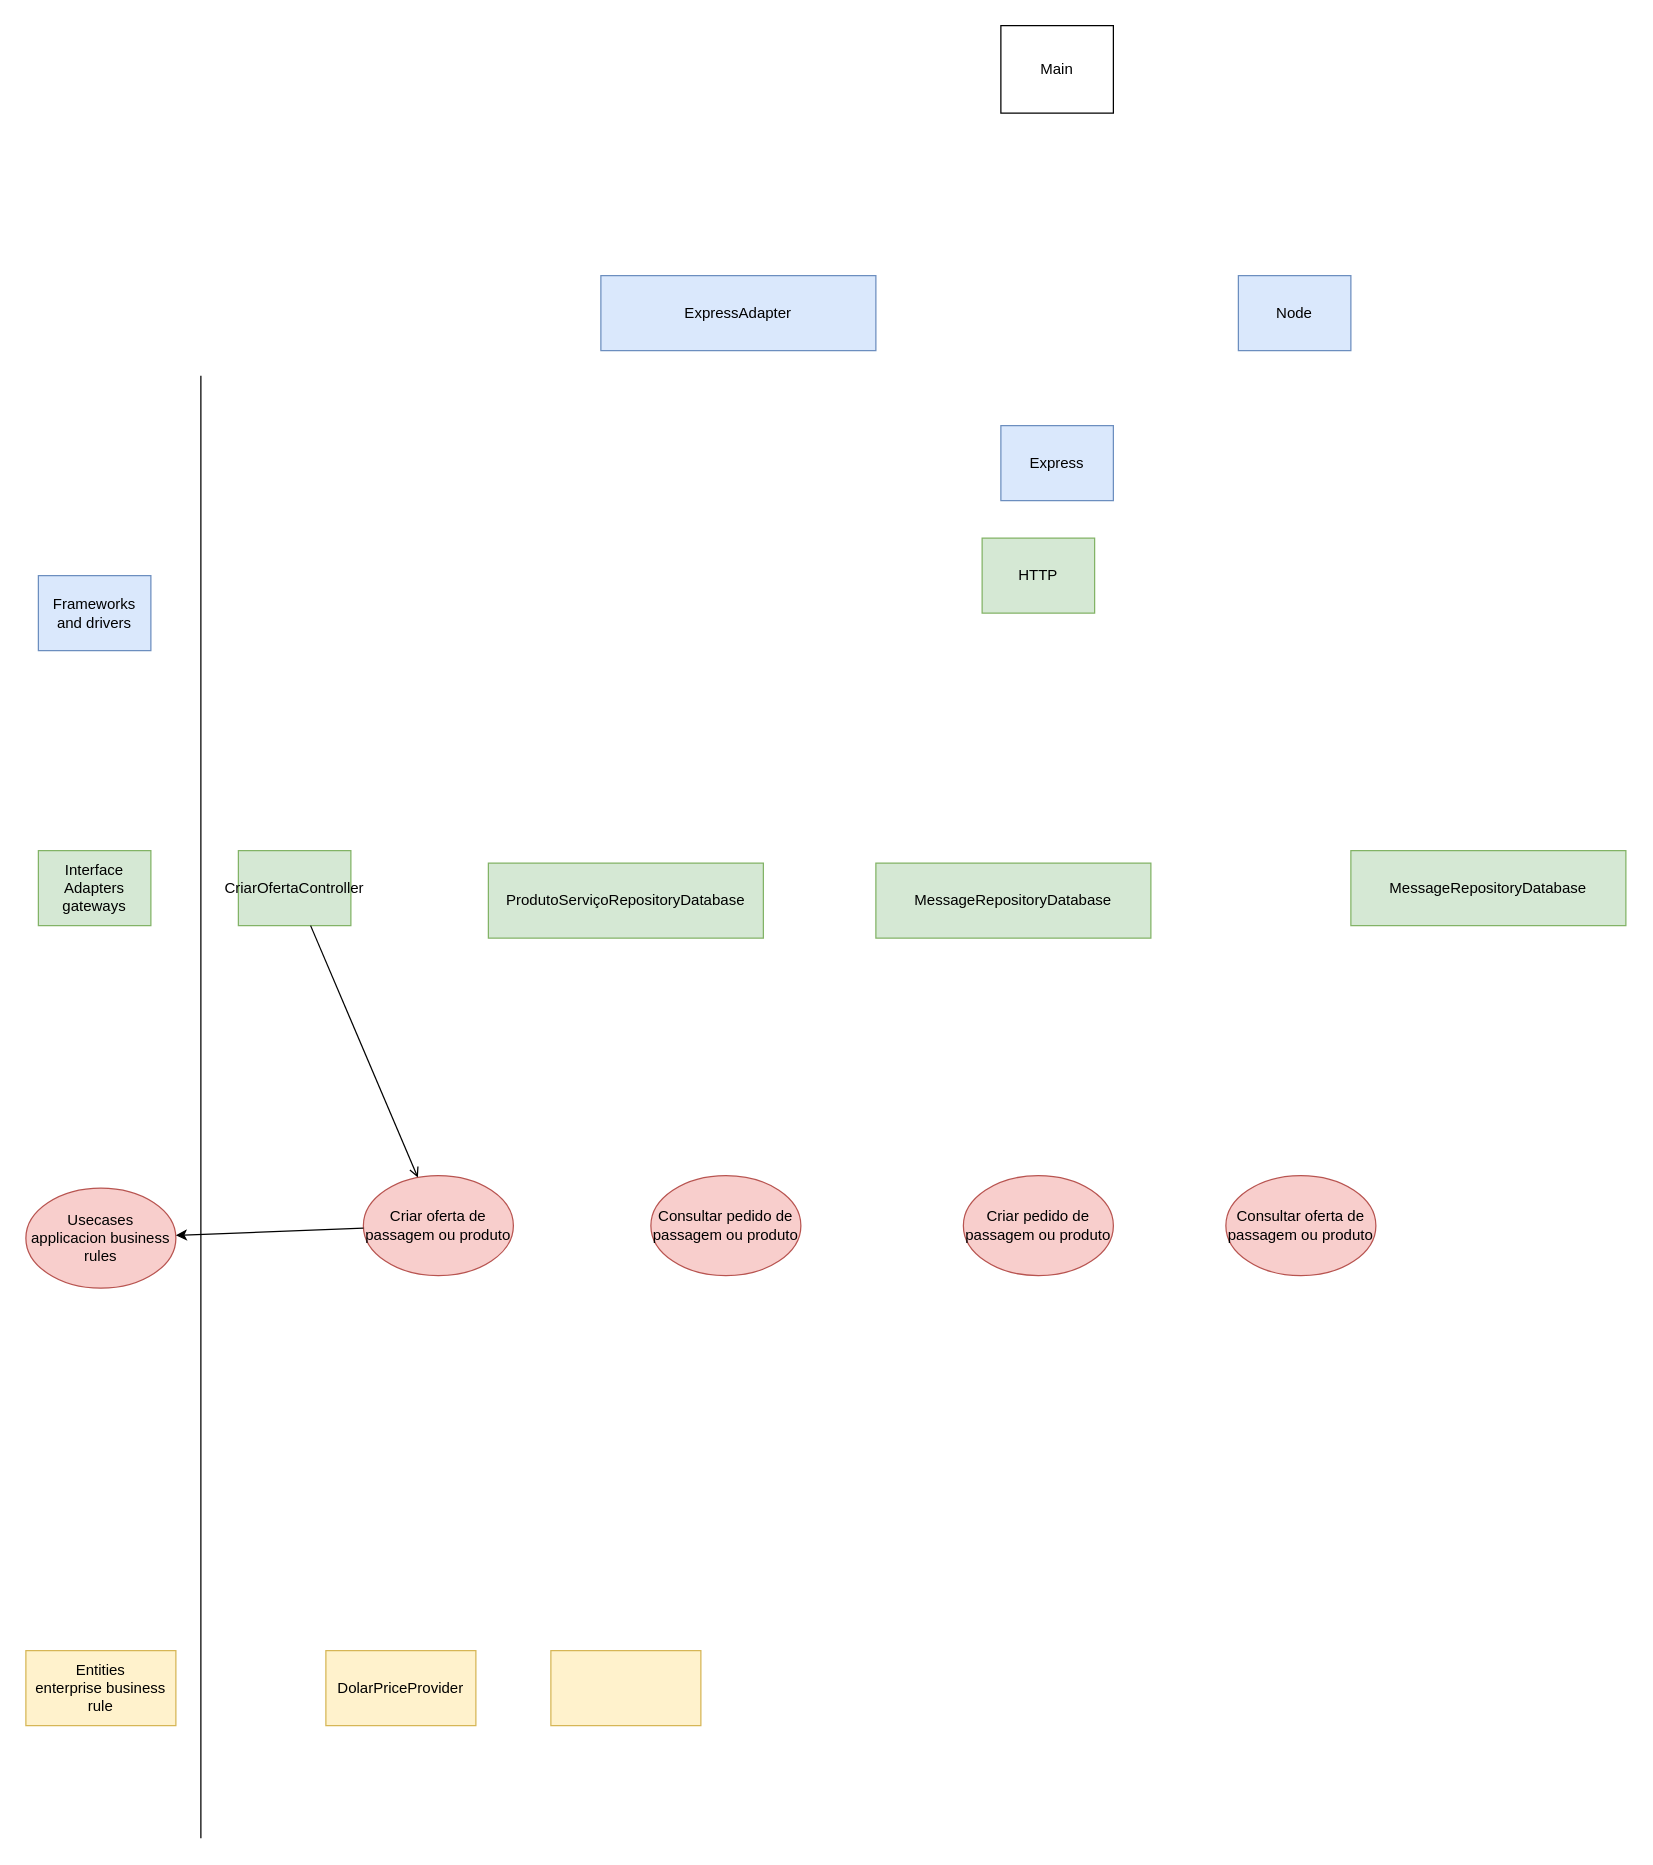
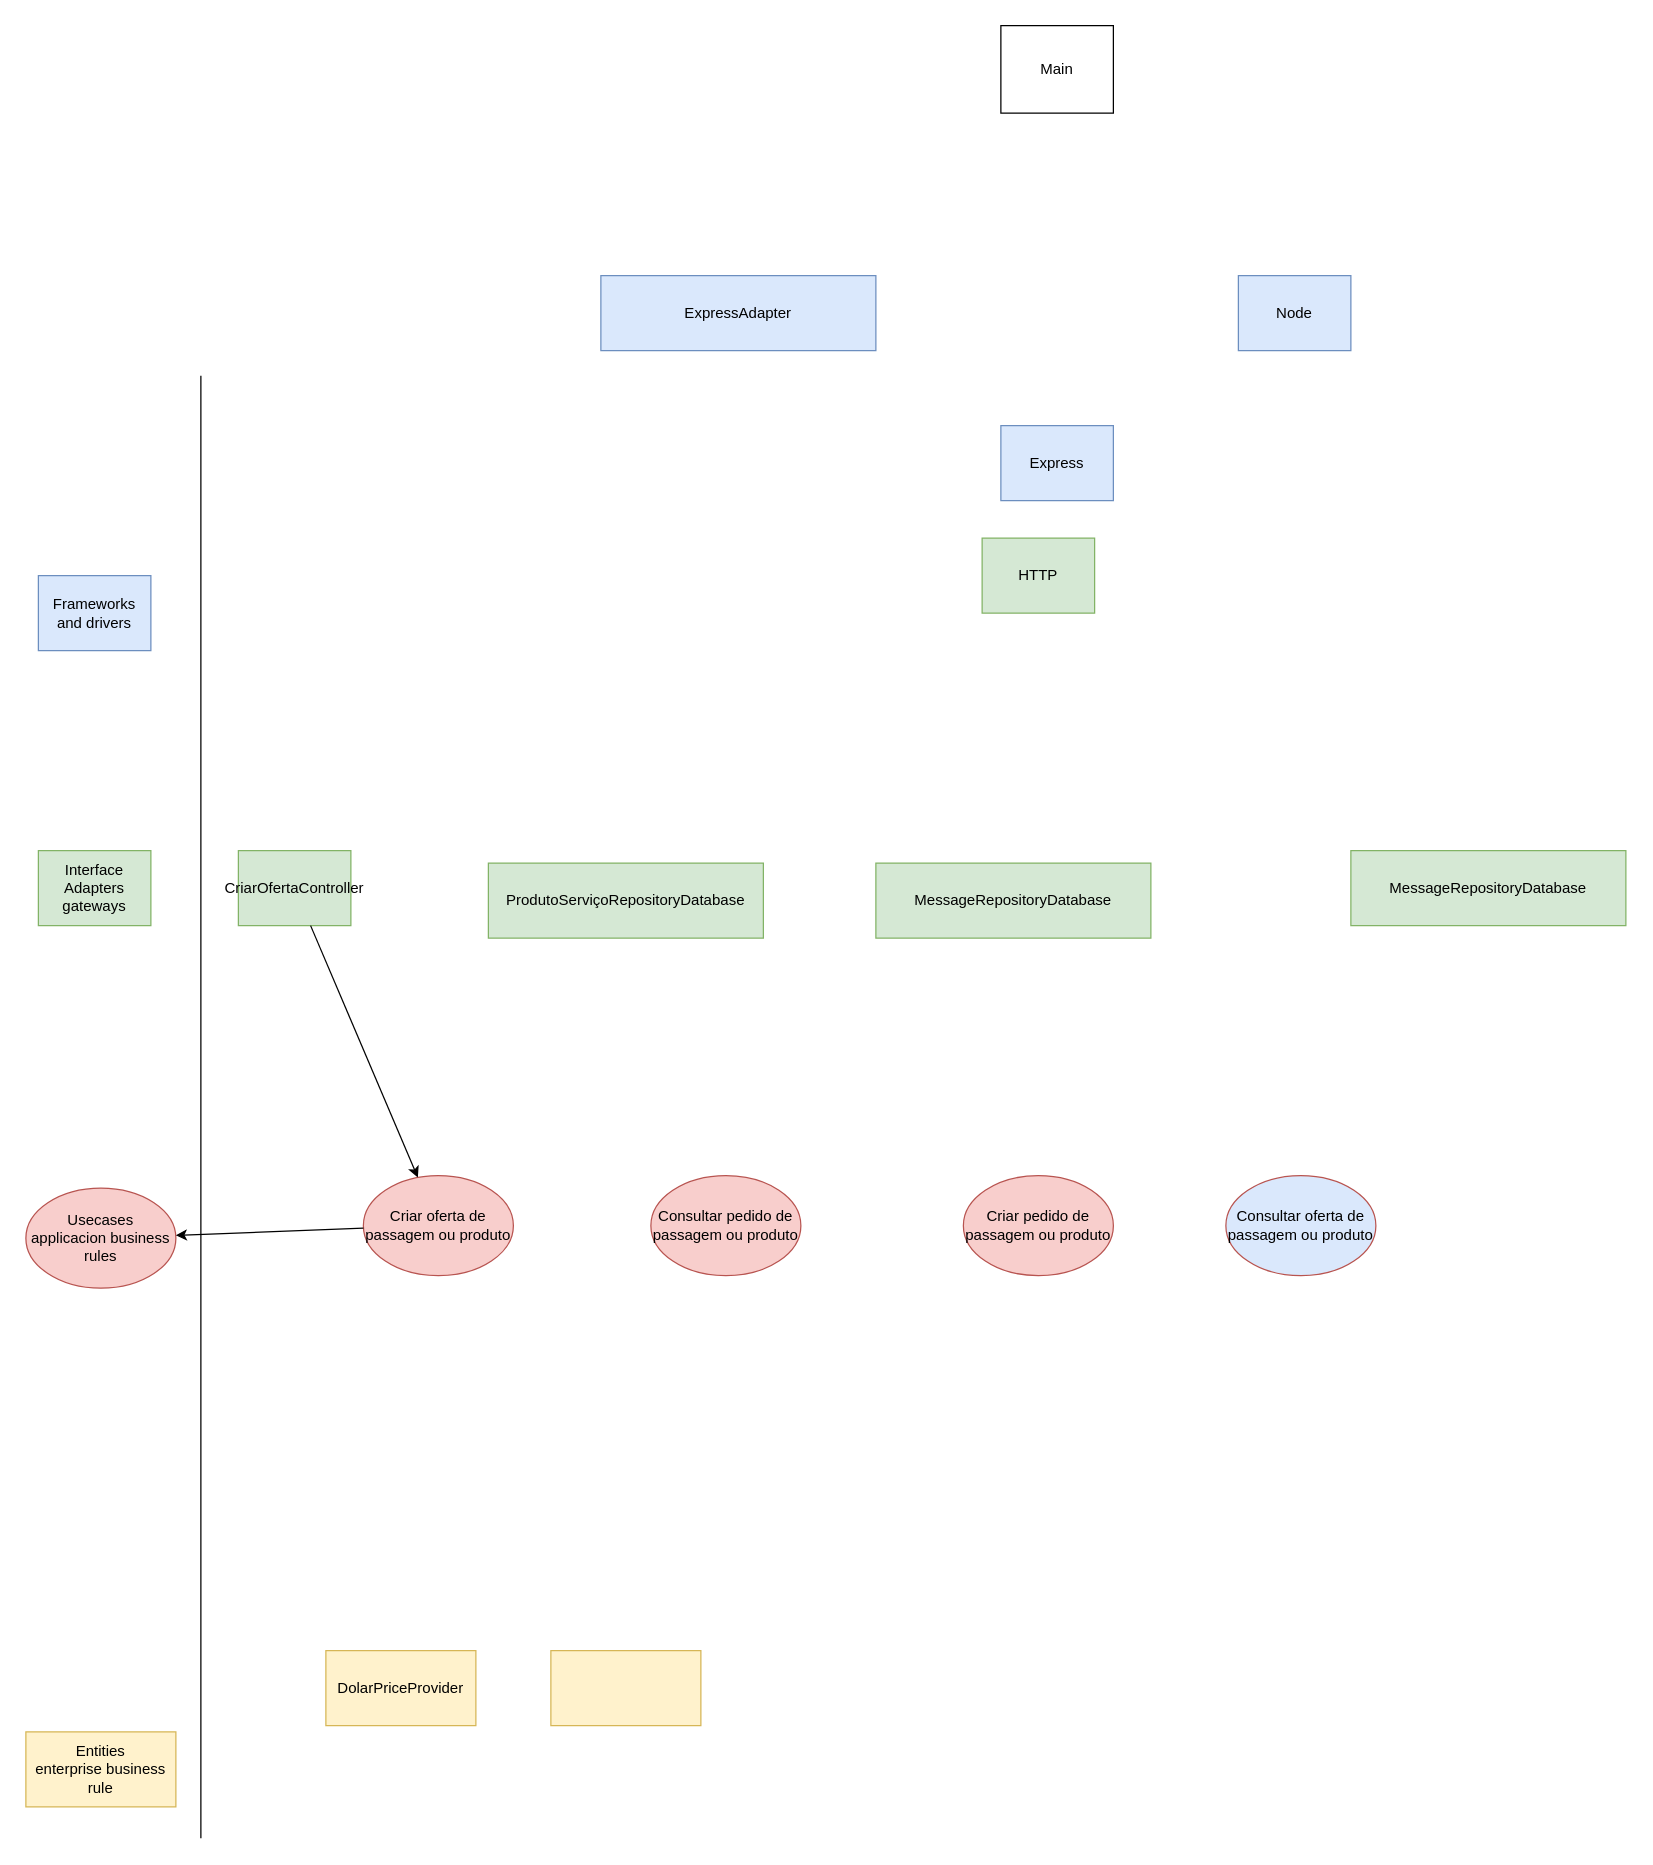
edge "CriarOfertaController" -> "Criar oferta de passagem ou produto": arrowhead open -> classic
node "Consultar oferta de passagem ou produto": fillcolor #f8cecc -> #dae8fc
node "Entities enterprise business rule": moved (101, 1688) -> (101, 1769)
